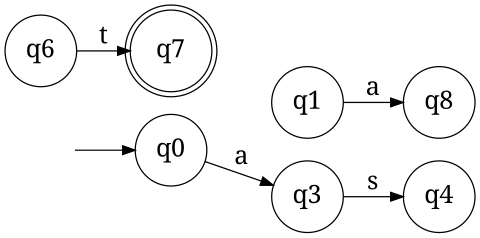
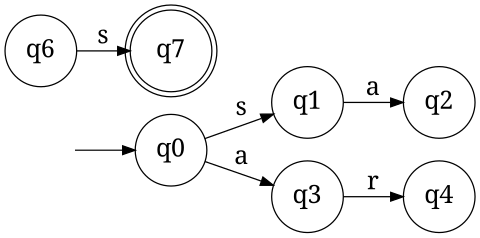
edge "q6" -> "q7": label "t" -> "s"
node "q8": label "q8" -> "q2"
edge "q0" -> "q1": added, label "s"
edge "q3" -> "q4": label "s" -> "r"
